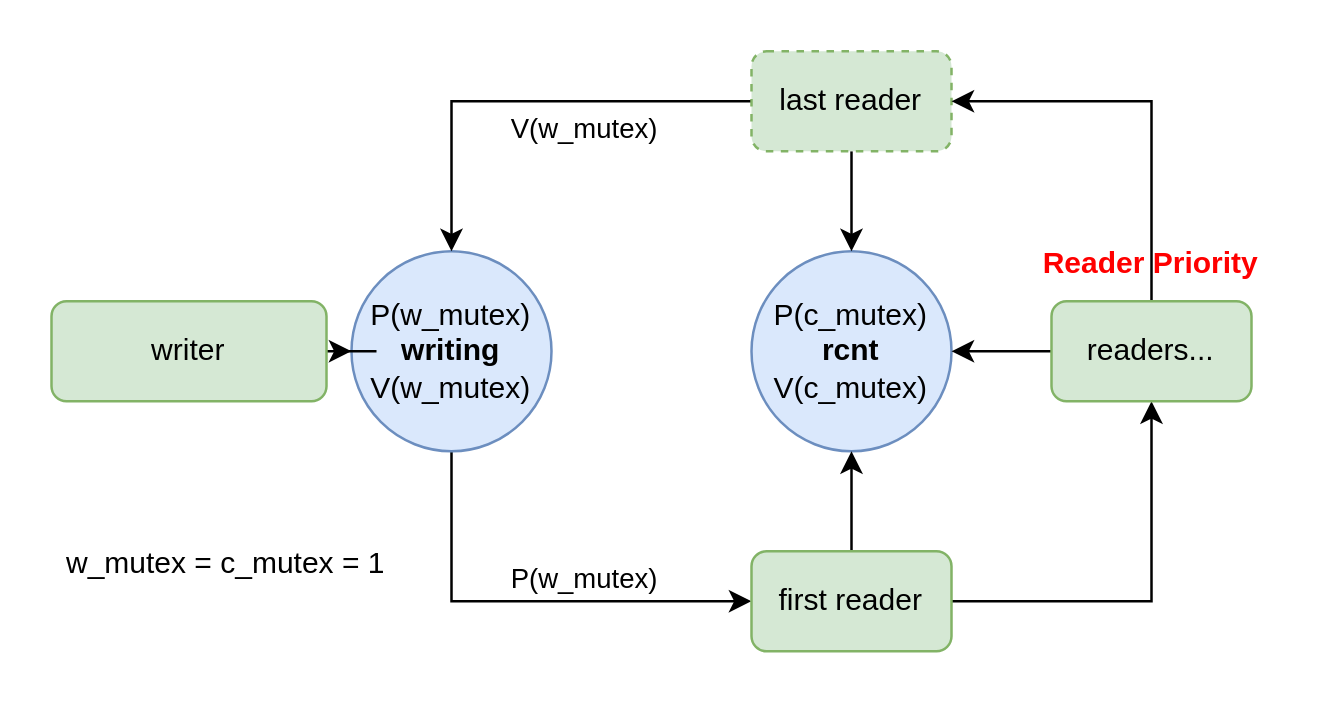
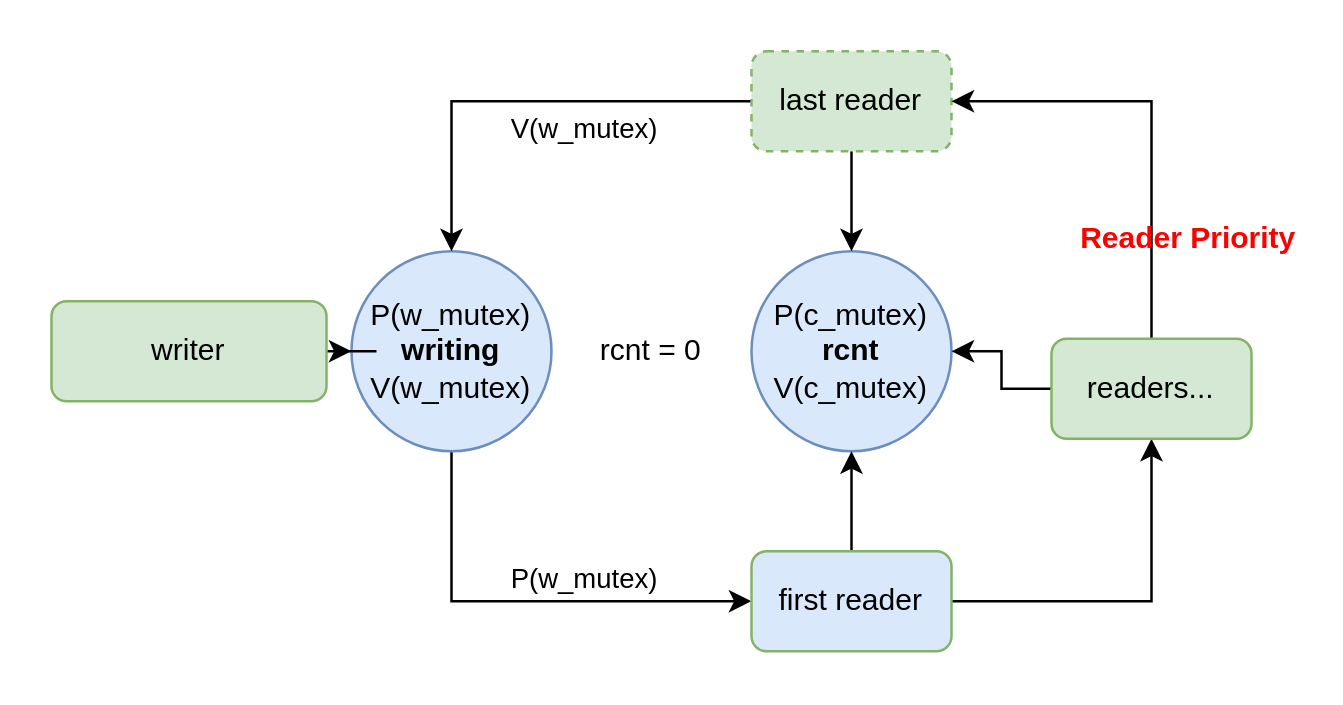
node "Reader Priority": moved (1151, 264) -> (1189, 239)
node "rcnt = 0": added
node "readers...": moved (1151, 351) -> (1151, 389)
node "w_mutex = c_mutex = 1": removed
node "first reader": fillcolor #d5e8d4 -> #dae8fc
